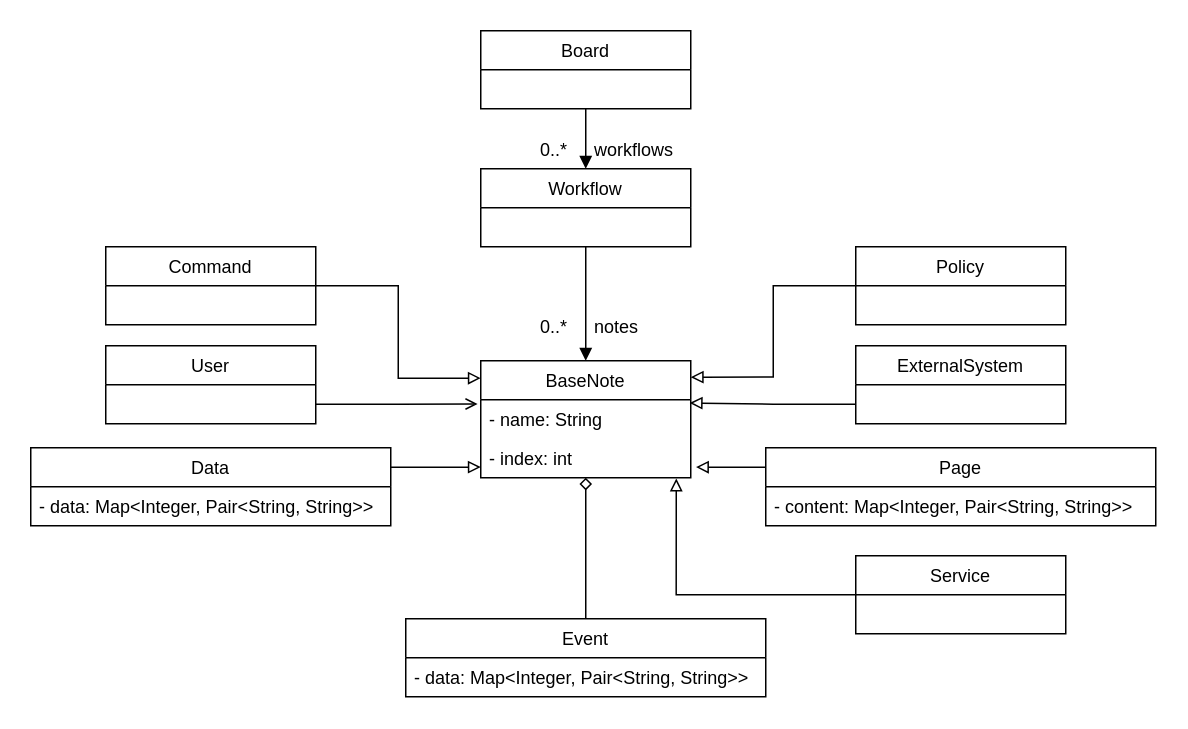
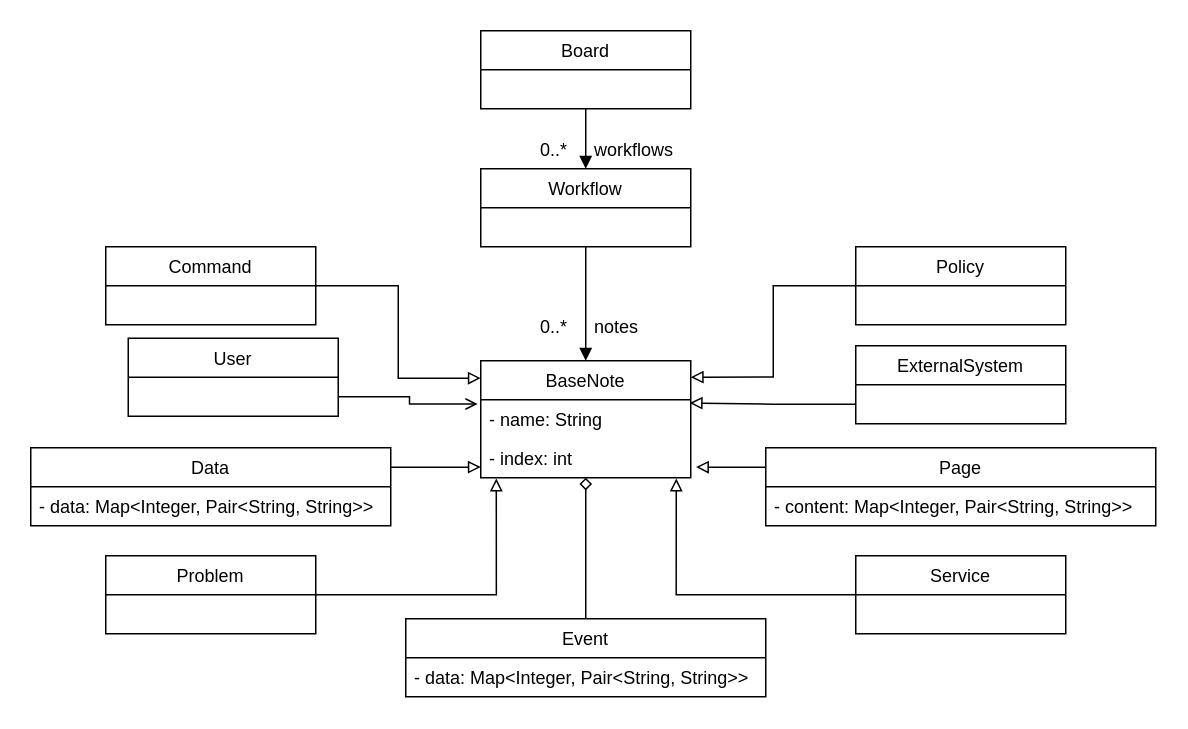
node "User": moved (211, 385) -> (233, 377)
node "Problem": added
edge "Problem" -> "- index: int": added
